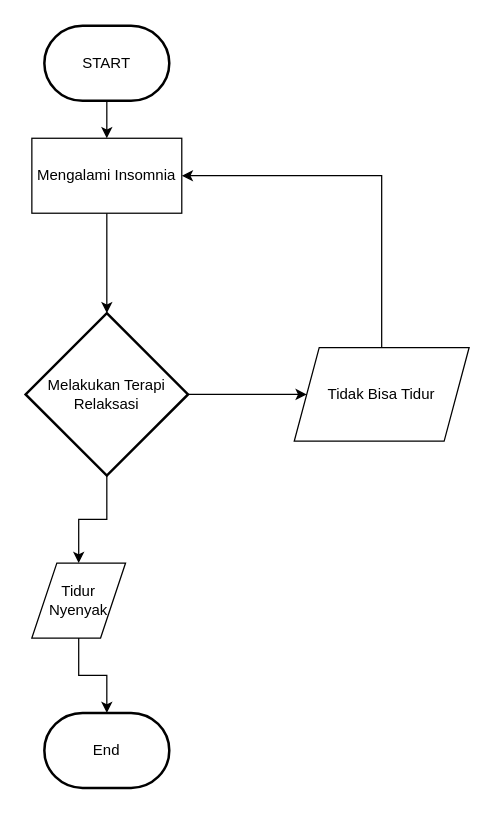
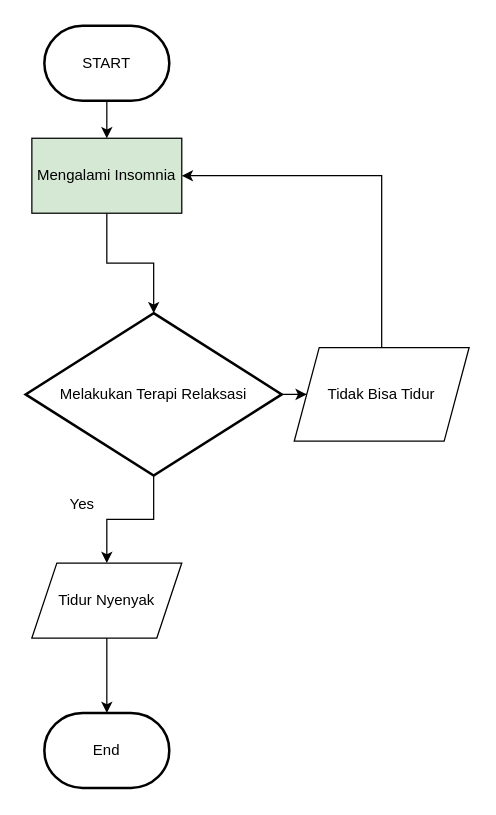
node "Mengalami Insomnia": fillcolor #ffffff -> #d5e8d4
node "Melakukan Terapi Relaksasi": size 163x163 -> 256x163
node "Yes": added
node "Tidur Nyenyak": size 94x75 -> 150x75
